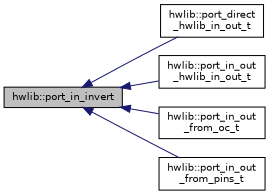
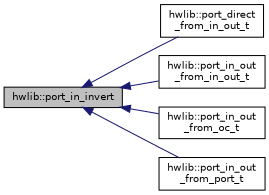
node "hwlib::port_direct _hwlib_in_out_t": label "hwlib::port_direct _hwlib_in_out_t" -> "hwlib::port_direct _from_in_out_t"
node "hwlib::port_in_out _hwlib_in_out_t": label "hwlib::port_in_out _hwlib_in_out_t" -> "hwlib::port_in_out _from_in_out_t"
node "hwlib::port_in_out _from_pins_t": label "hwlib::port_in_out _from_pins_t" -> "hwlib::port_in_out _from_port_t"
